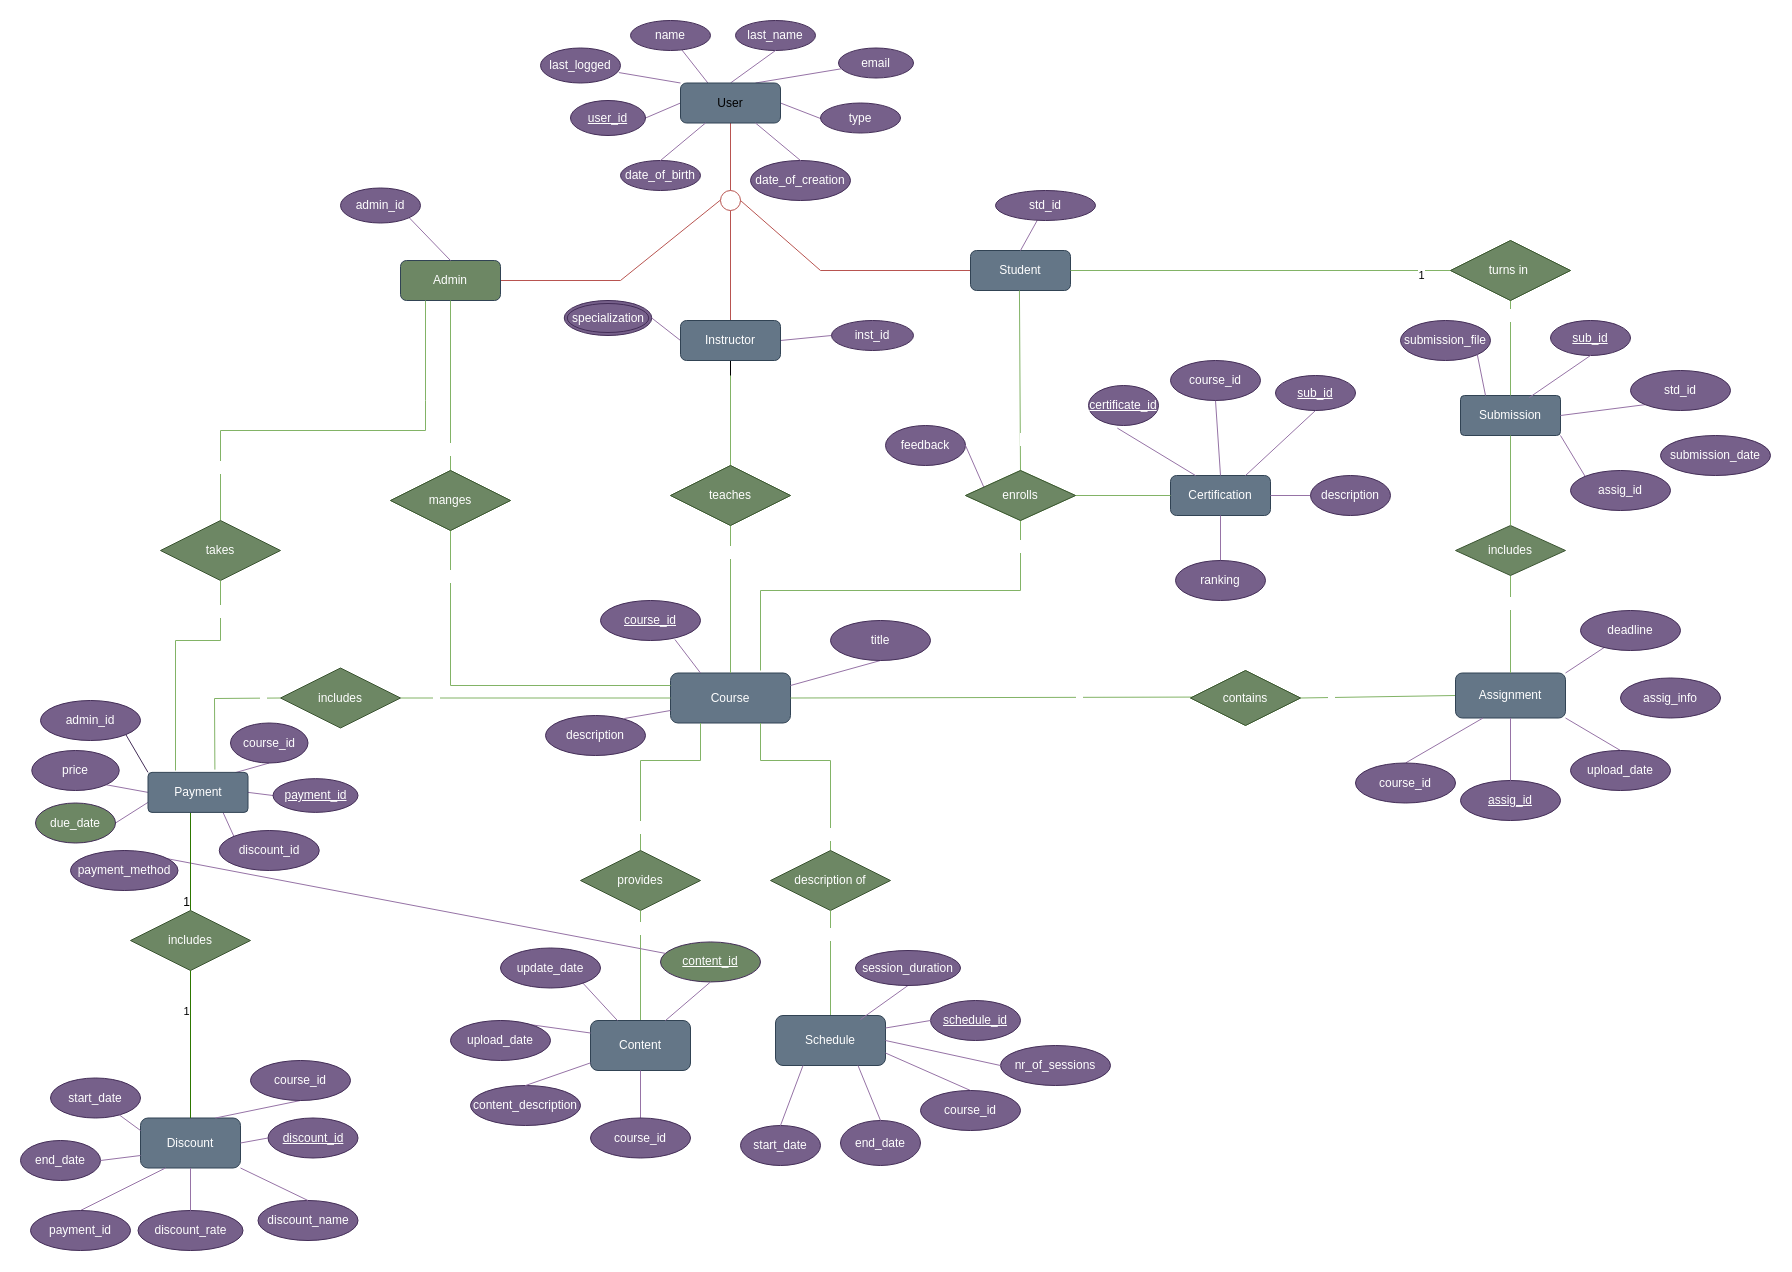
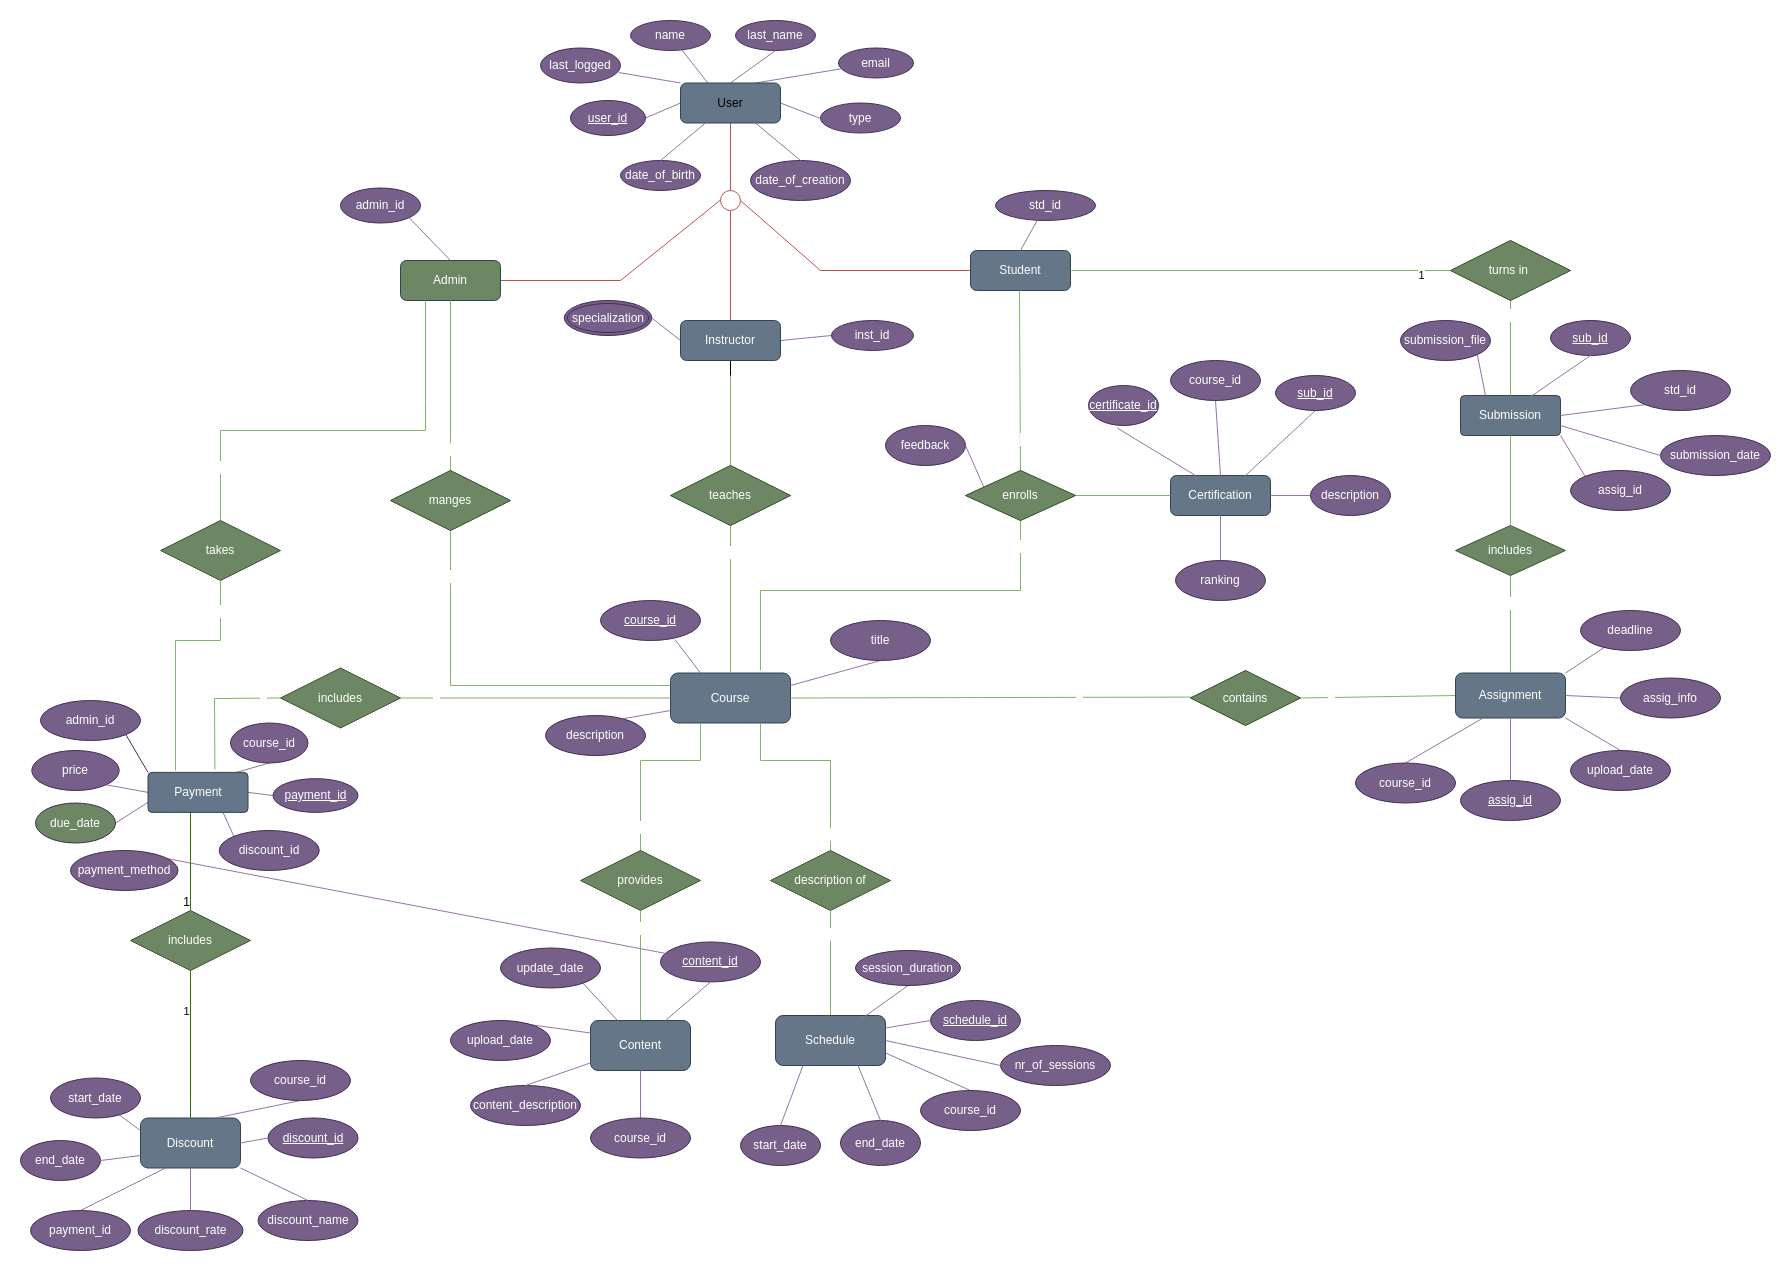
edge "Submission" -- "submission_date": added
edge "Assignment" -- "assig_info": added
node "content_id": fillcolor #6d8764 -> #76608a
